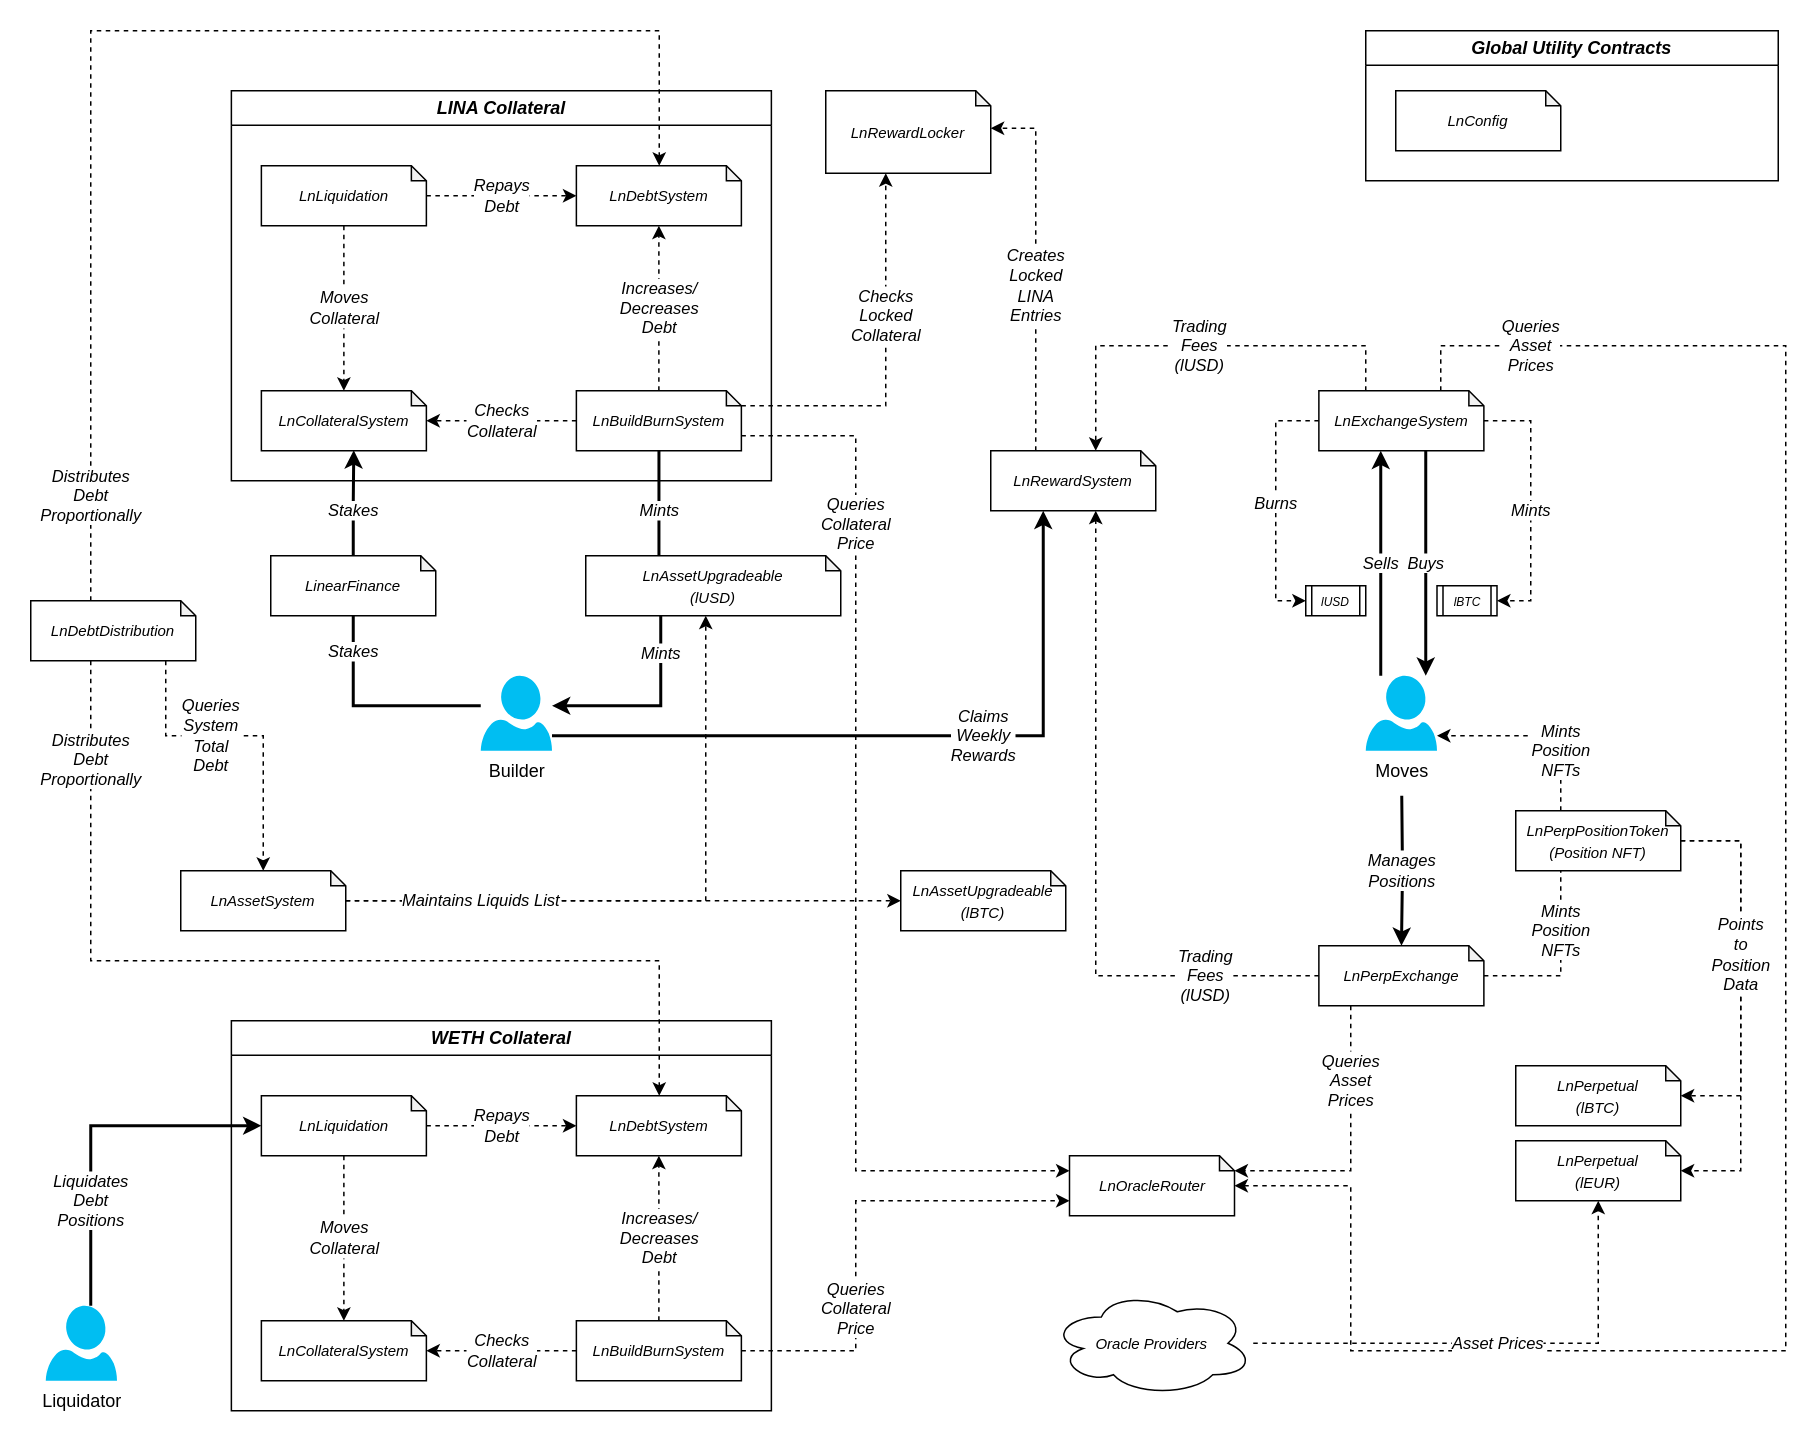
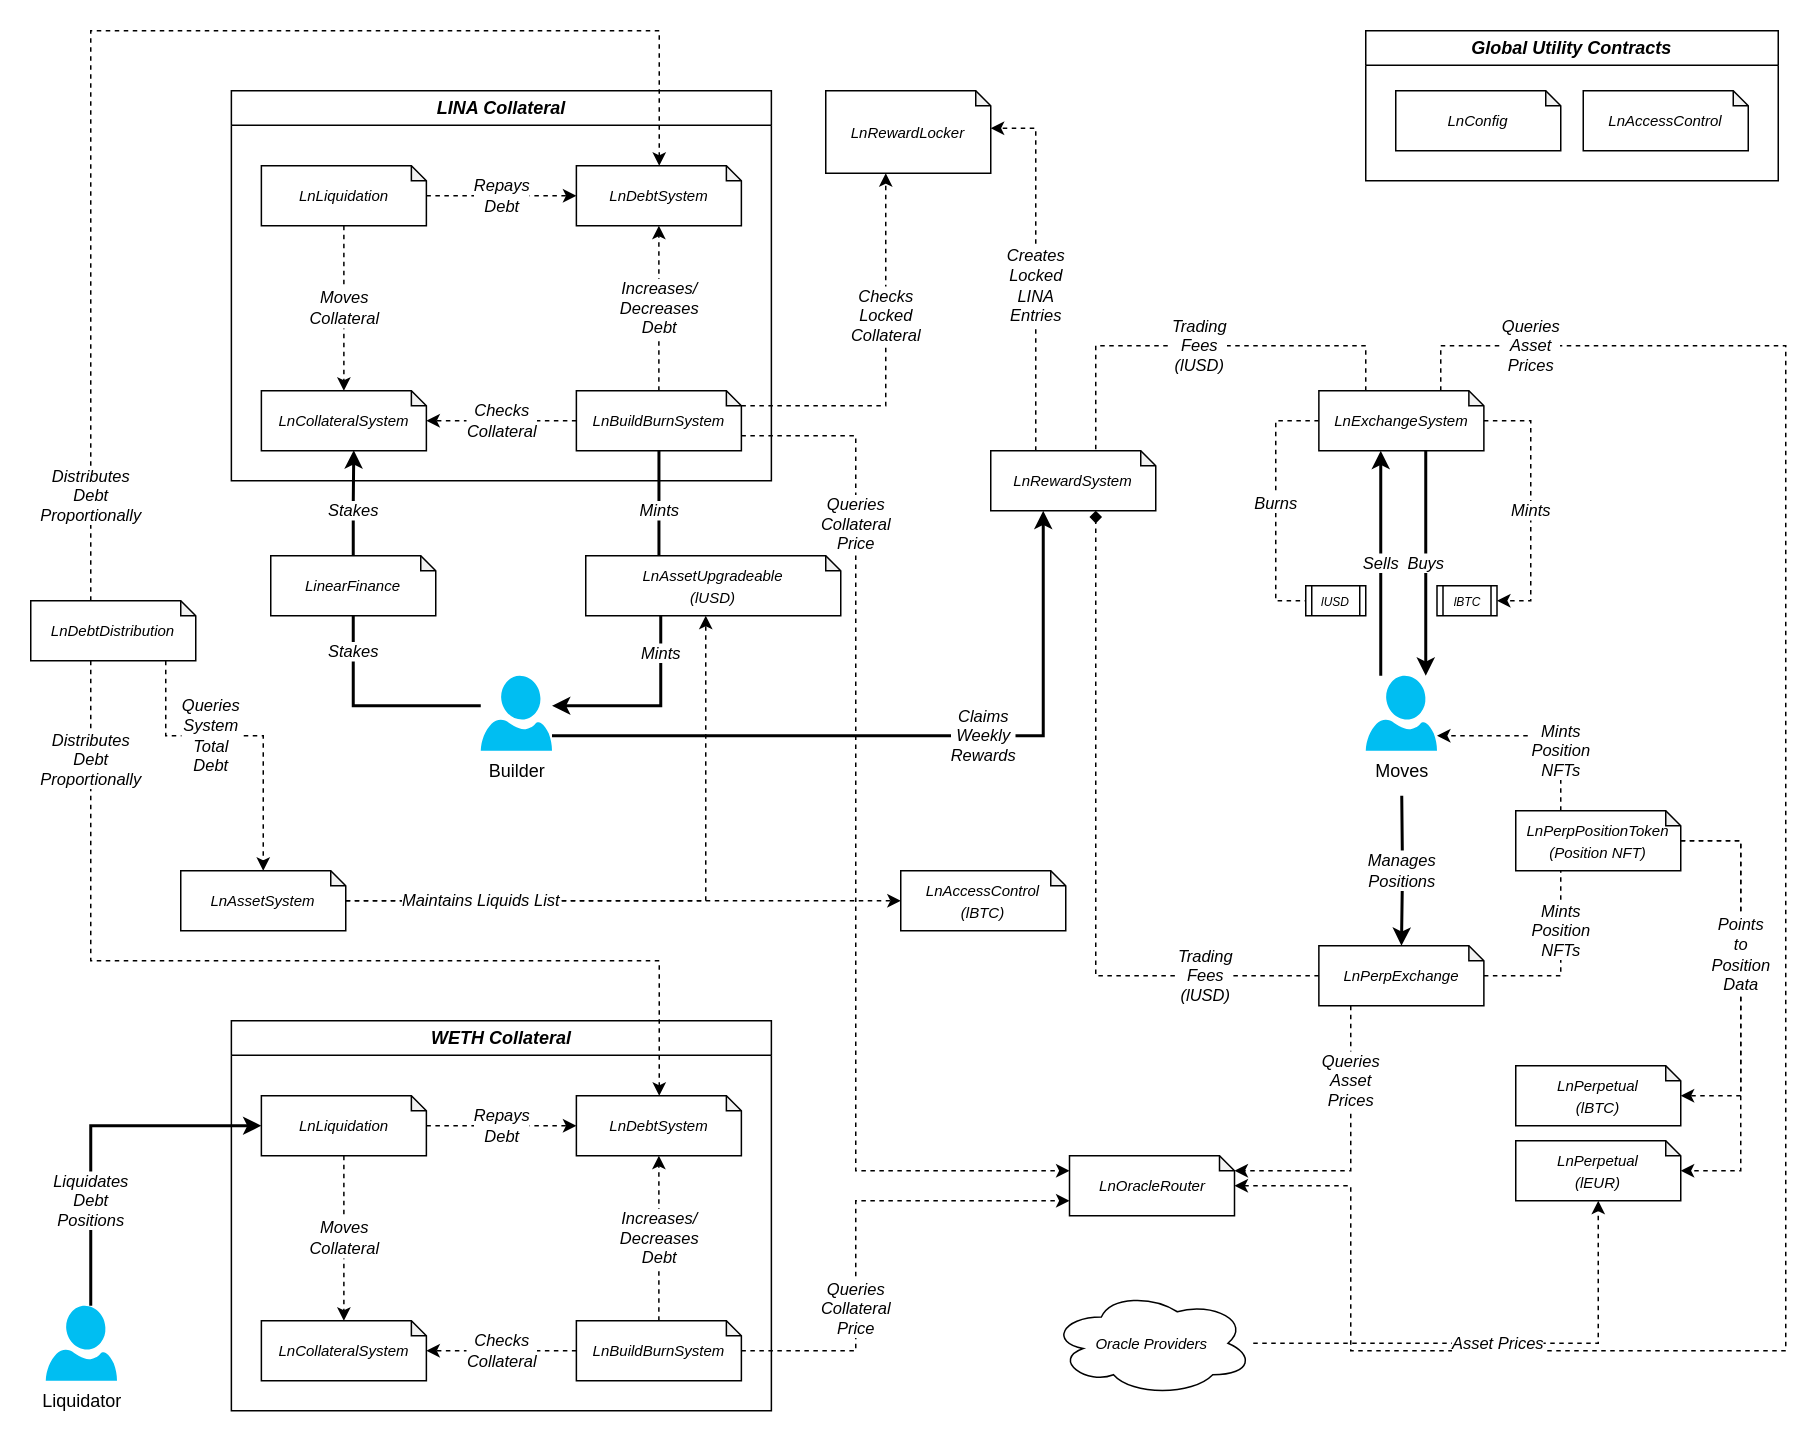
node "LnAccessControl": added
edge "LnExchangeSystem" -> "LnRewardSystem": arrowhead classic -> none
edge "LnPerpExchange" -> "LnRewardSystem": arrowhead classic -> diamond
edge "LnExchangeSystem" -> "lUSD": arrowhead classic -> none
node "LnAssetUpgradeable (lBTC)": label "LnAssetUpgradeable (lBTC)" -> "LnAccessControl (lBTC)"
